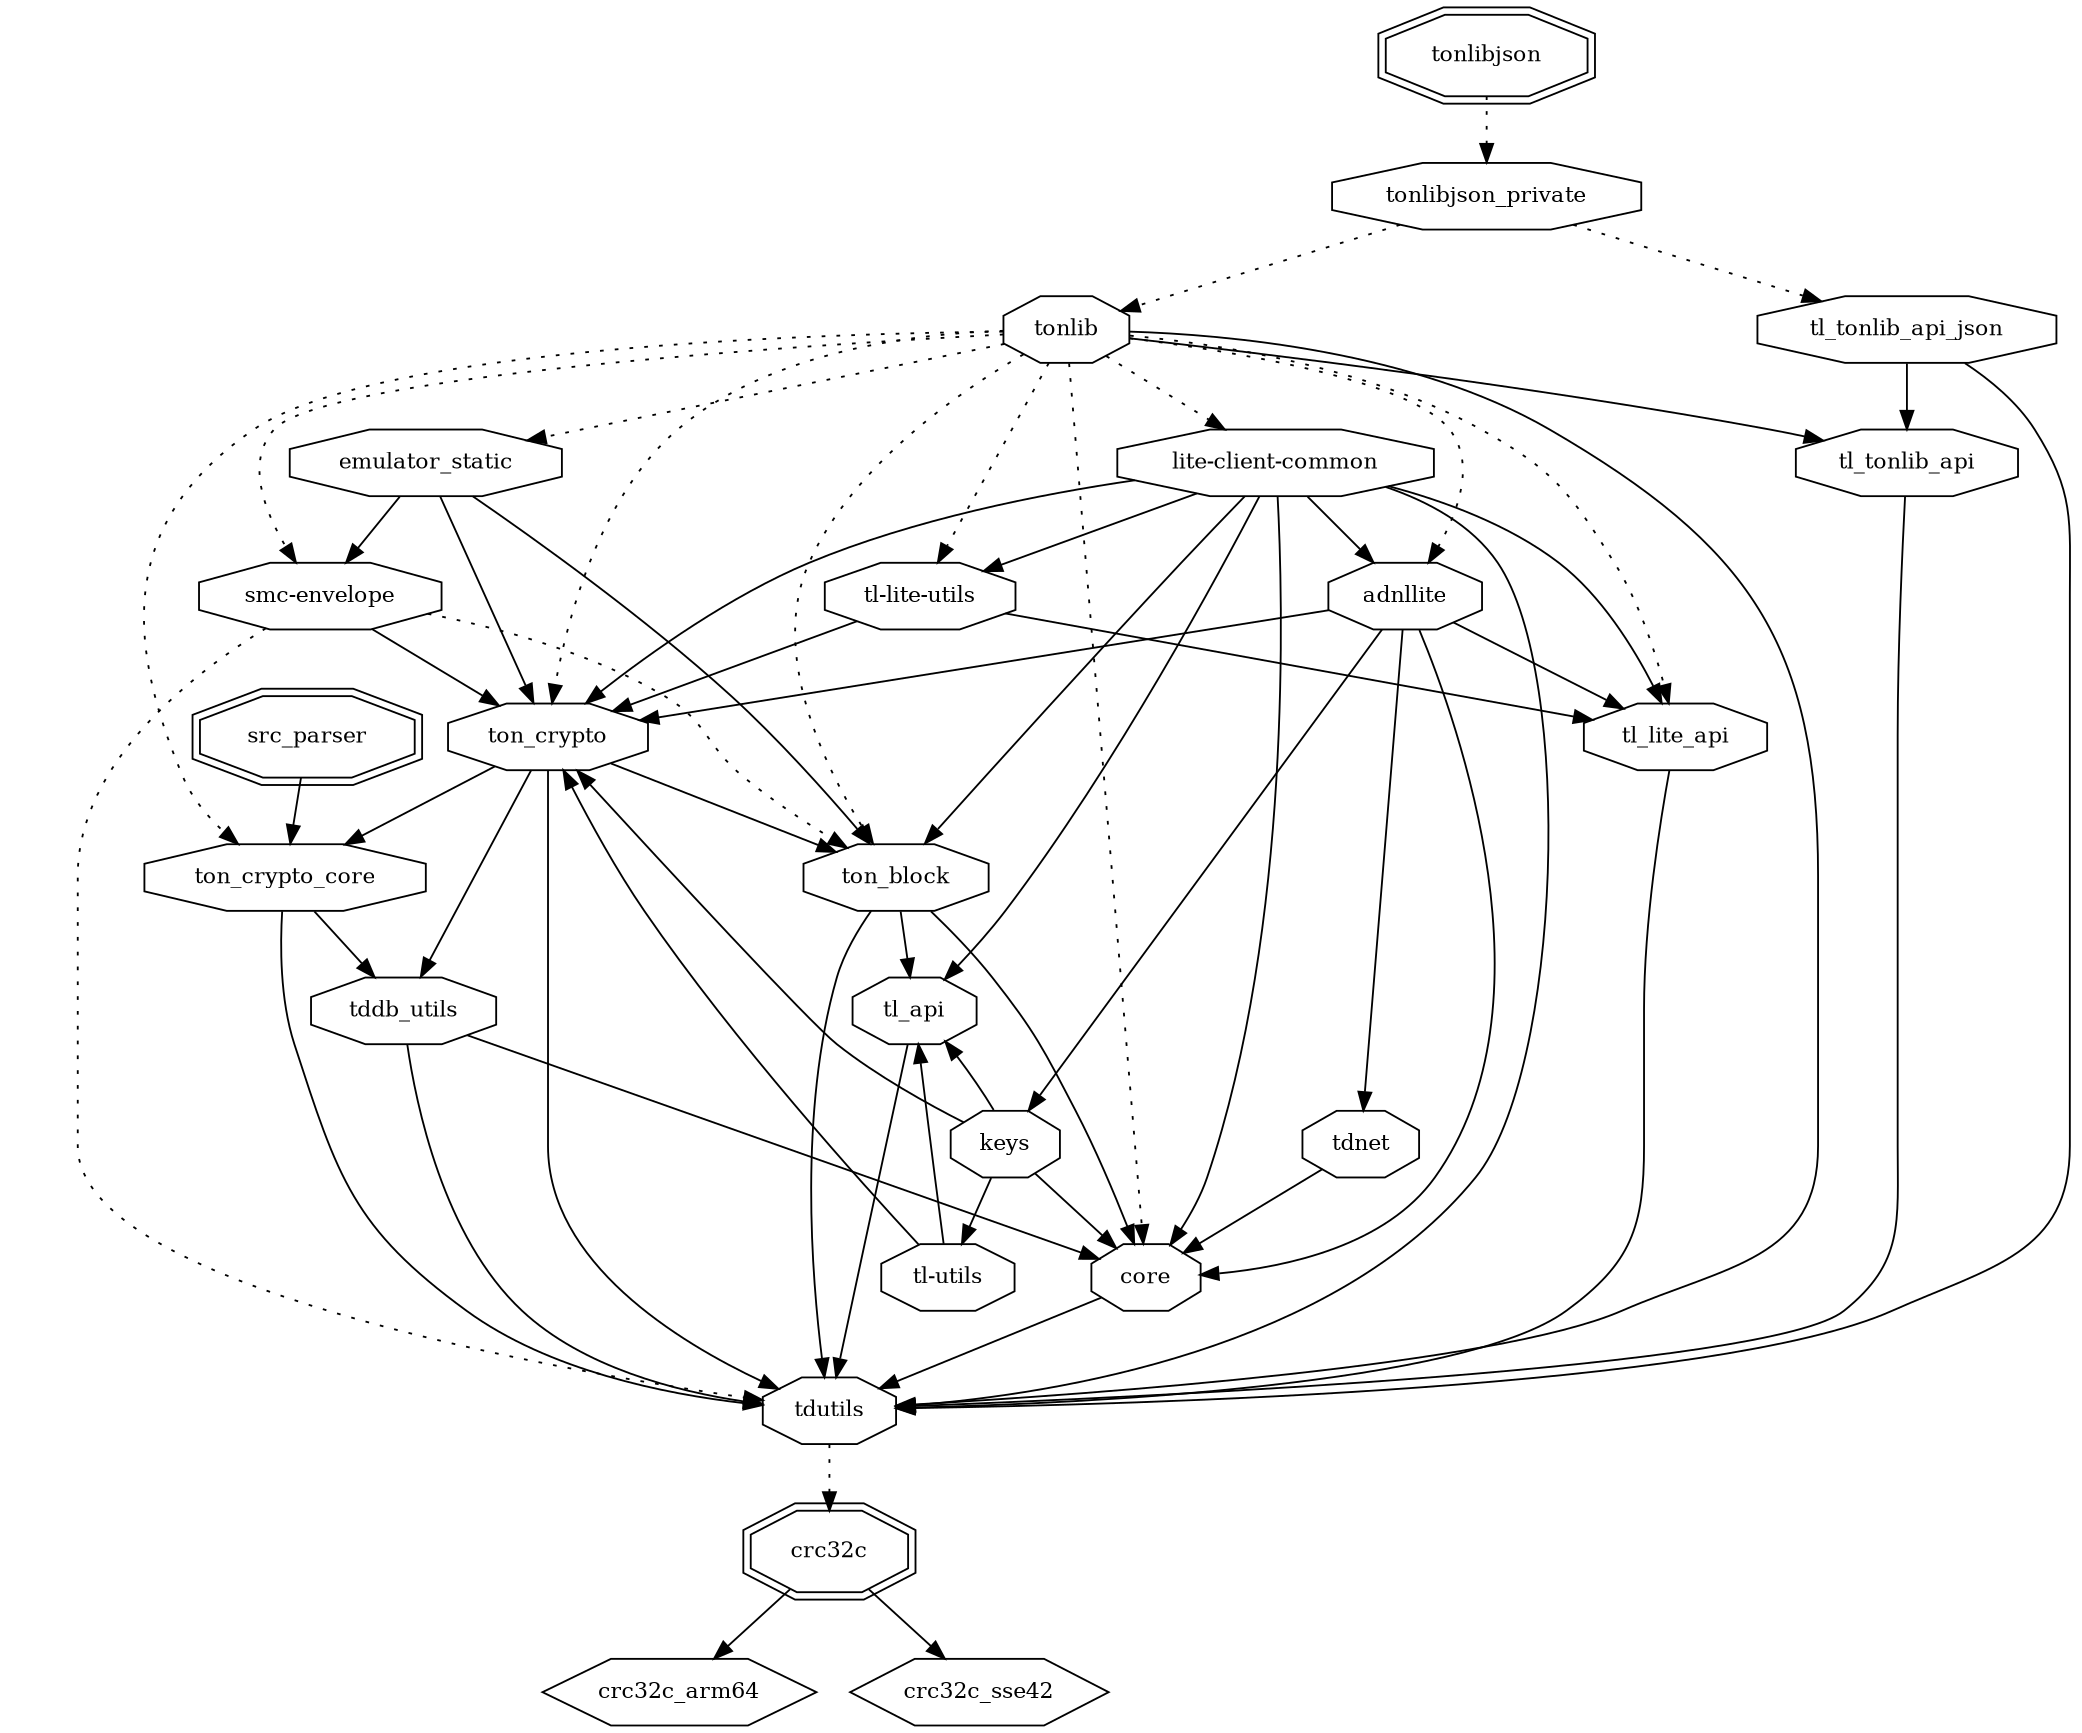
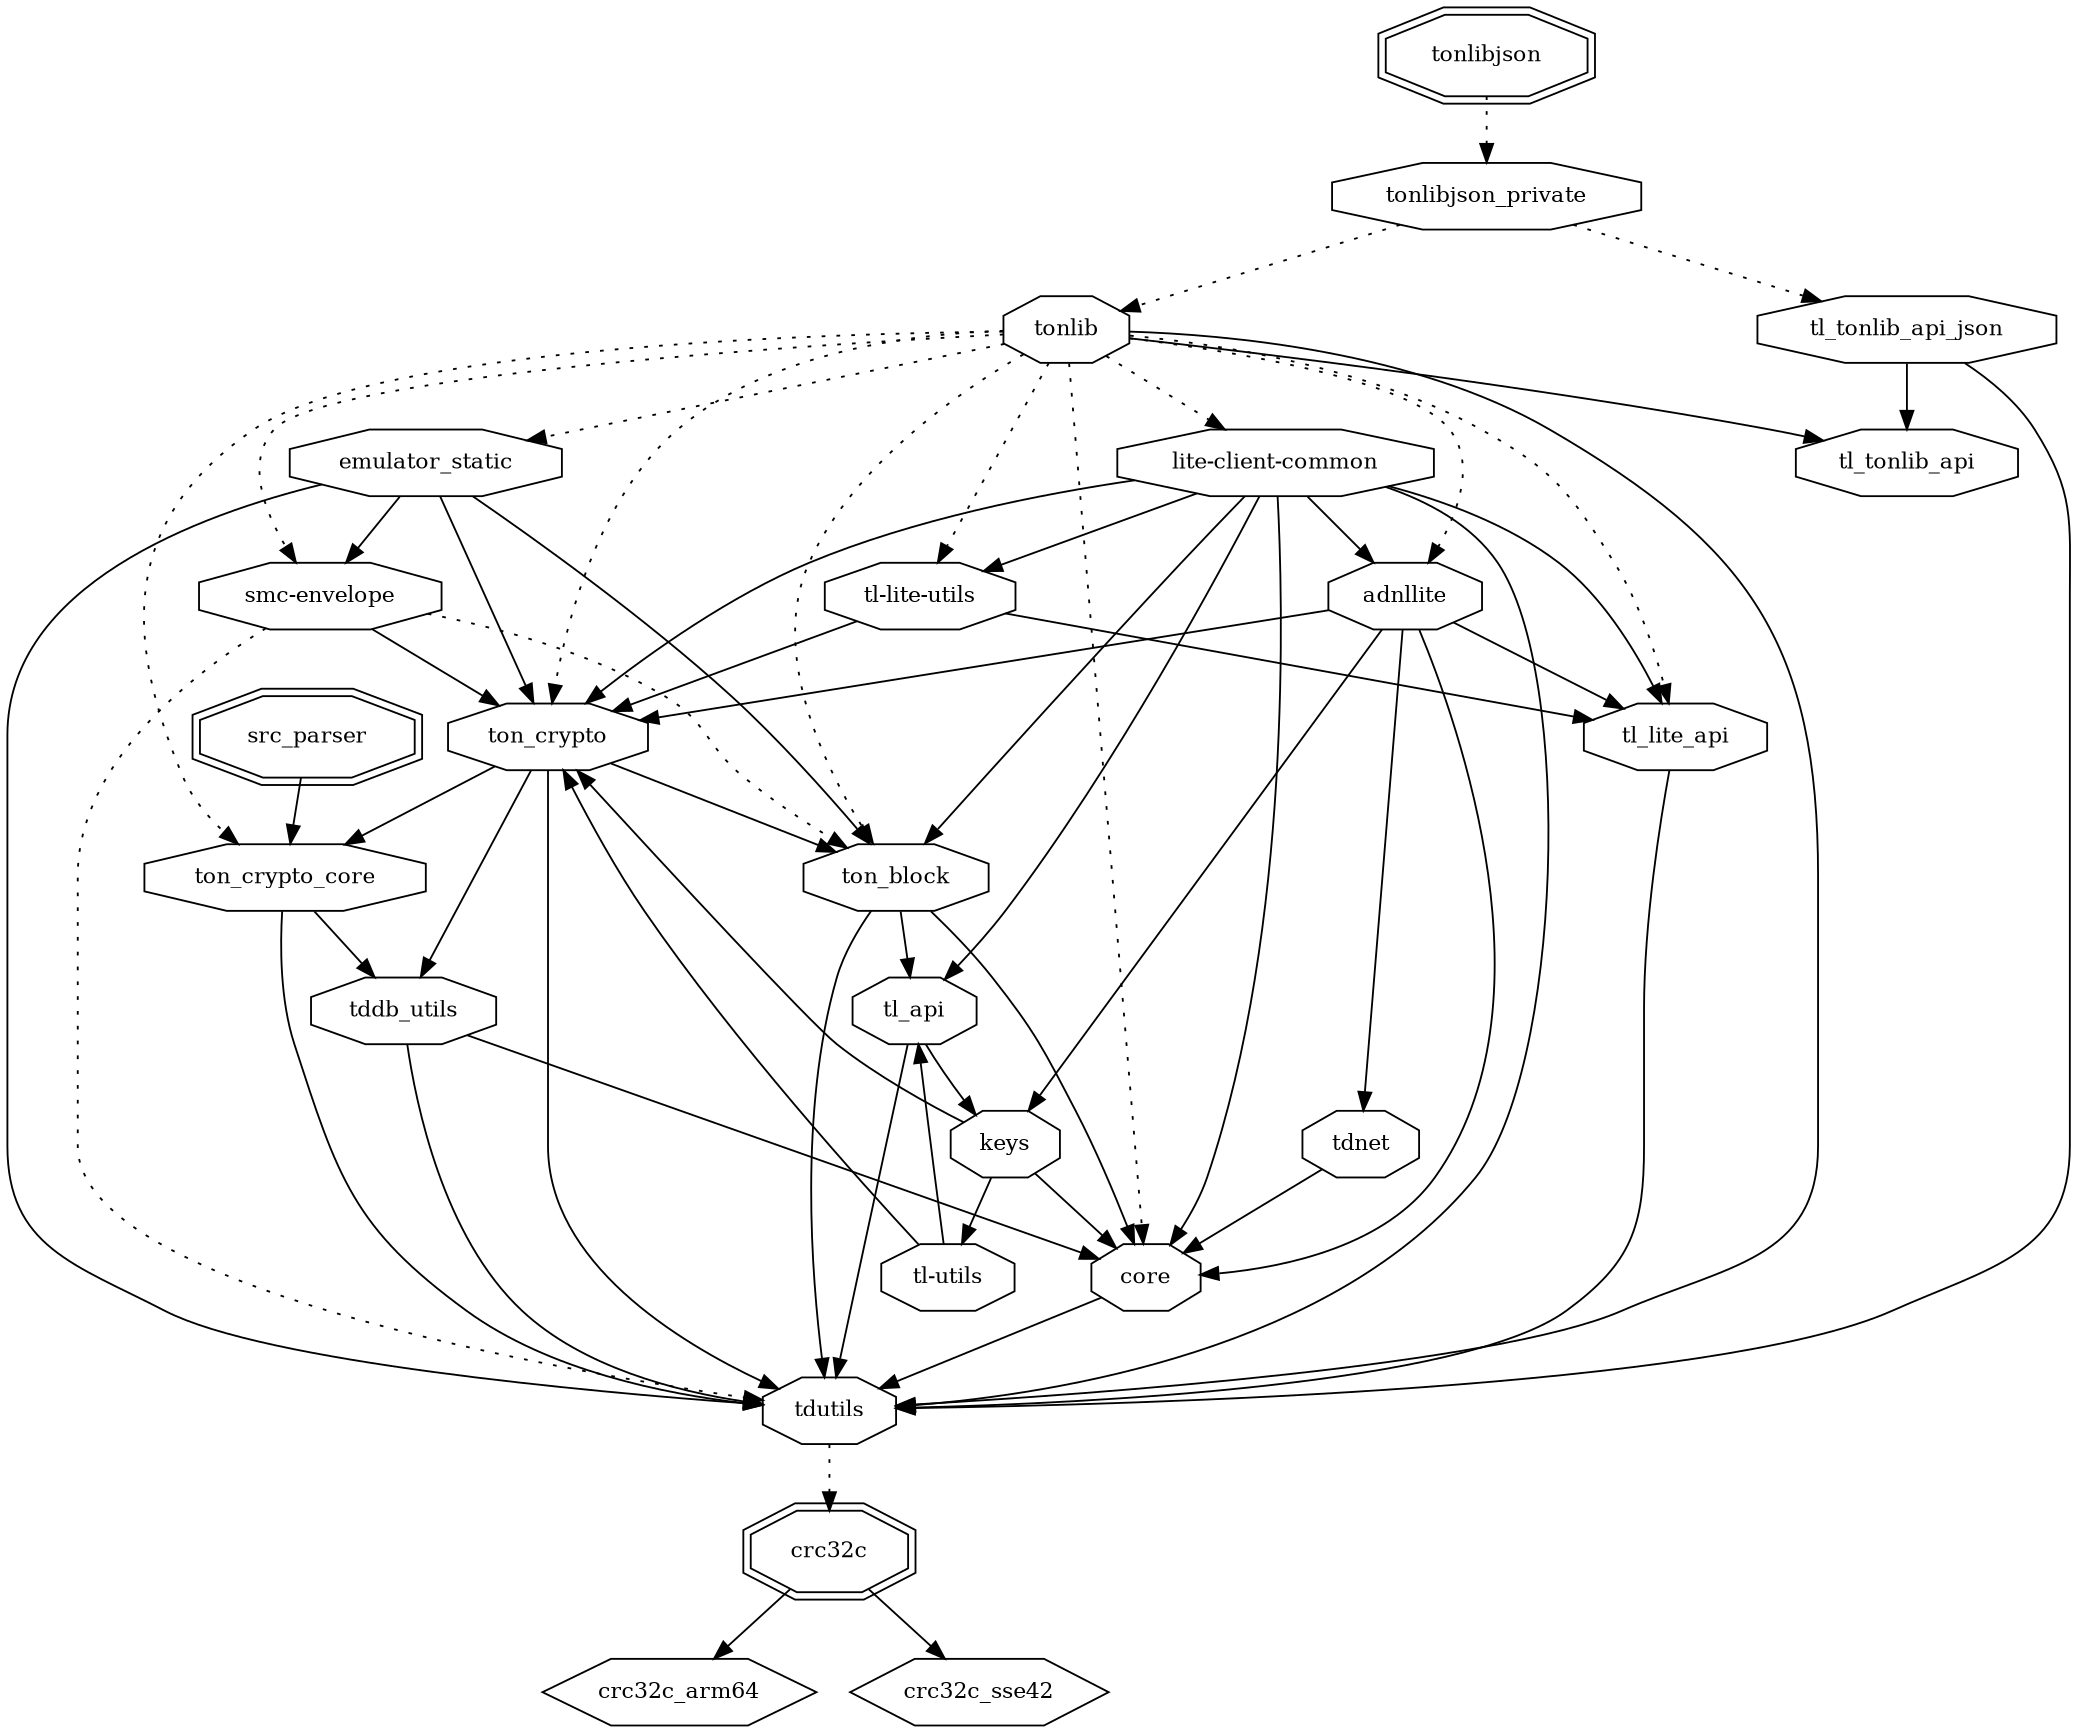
edge "keys" -> "tl_api": reversed
edge "tl_tonlib_api" -> "tdutils": now "emulator_static" -> "tdutils"
